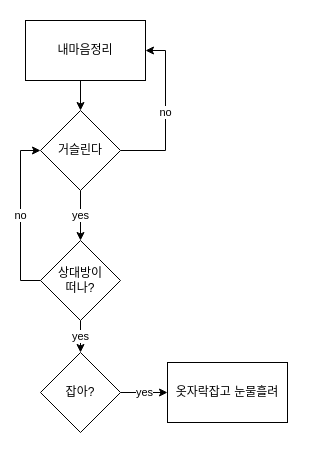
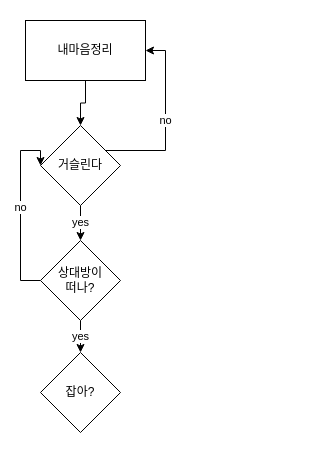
node "거슬린다": moved (81, 151) -> (81, 166)
edge "잡아?" -> "옷자락잡고 눈물흘려": removed, label "yes"
node "옷자락잡고 눈물흘려": removed
